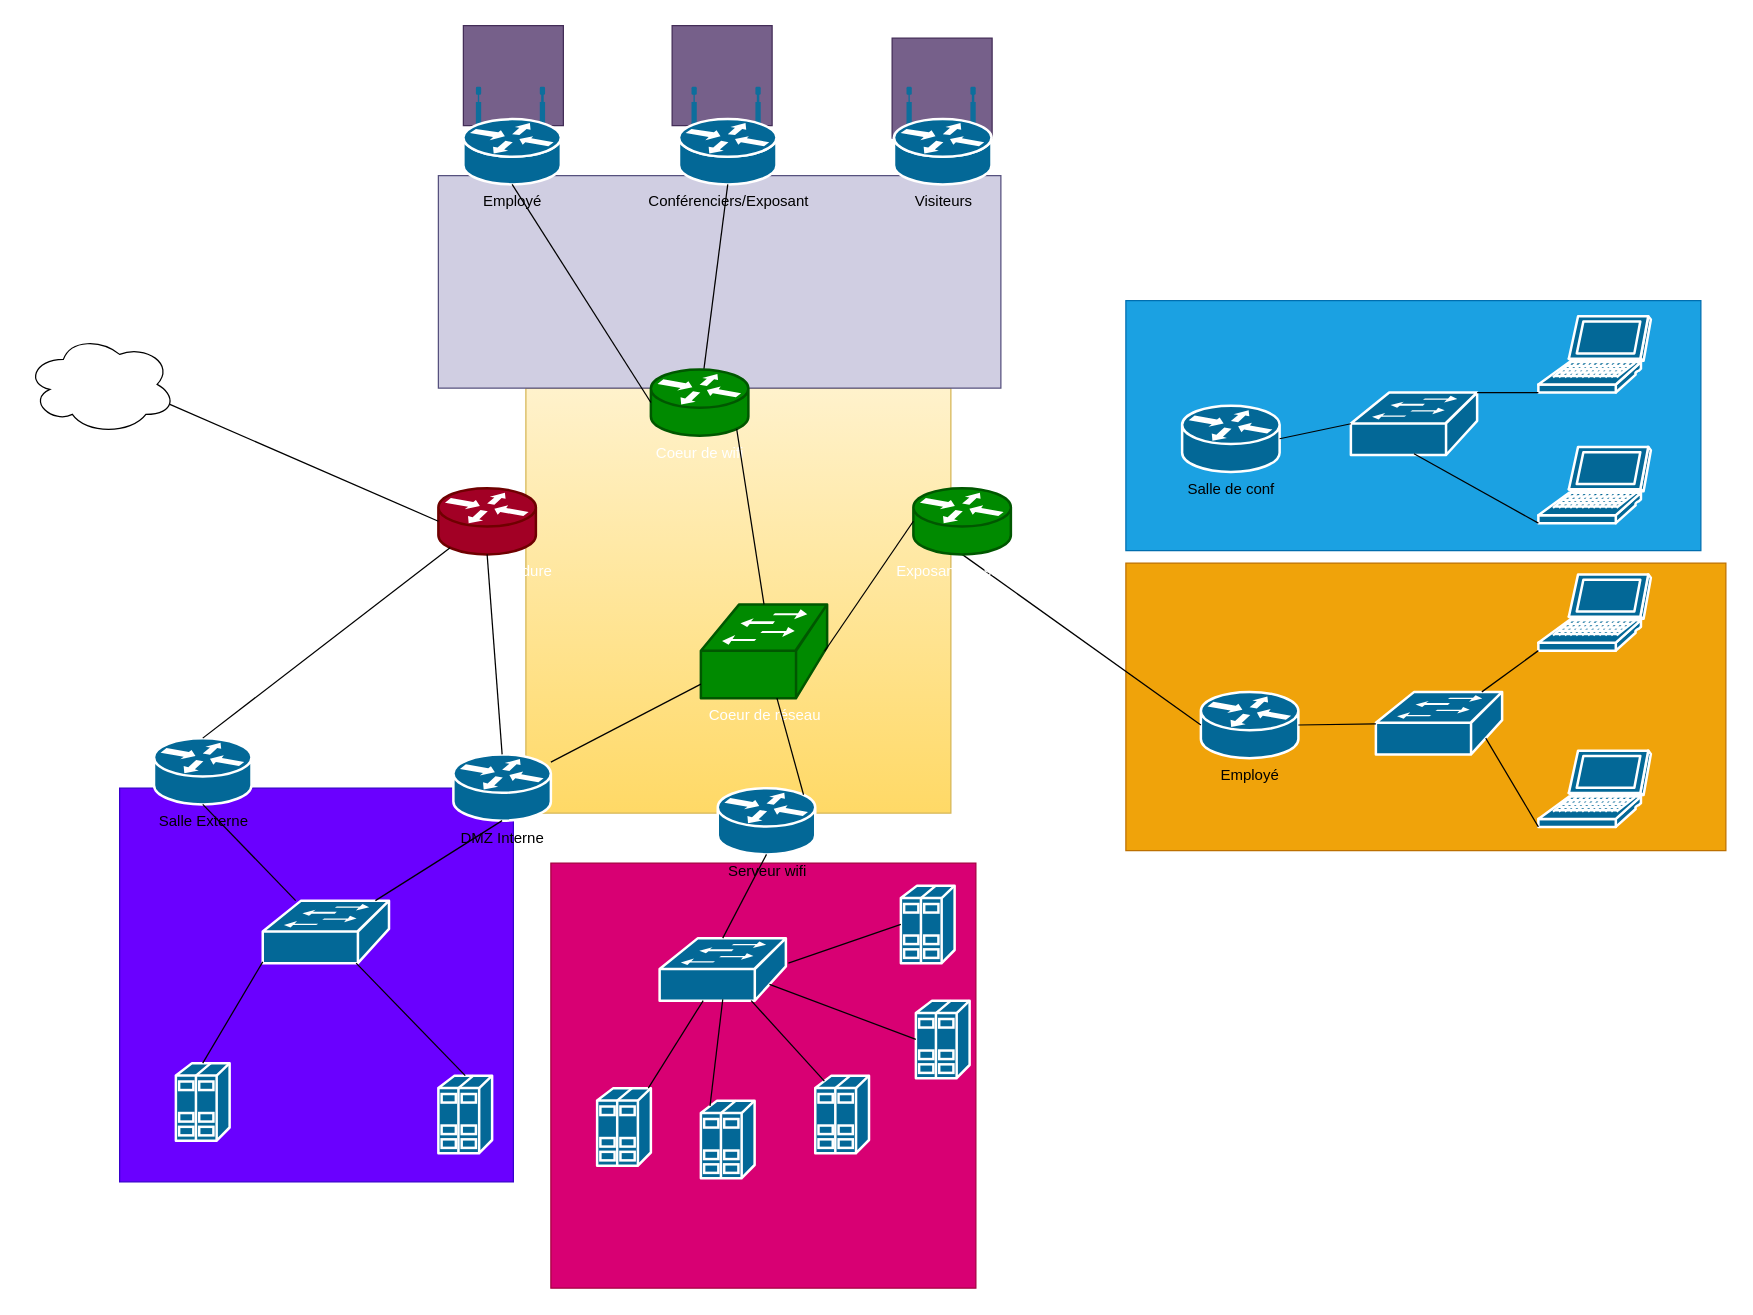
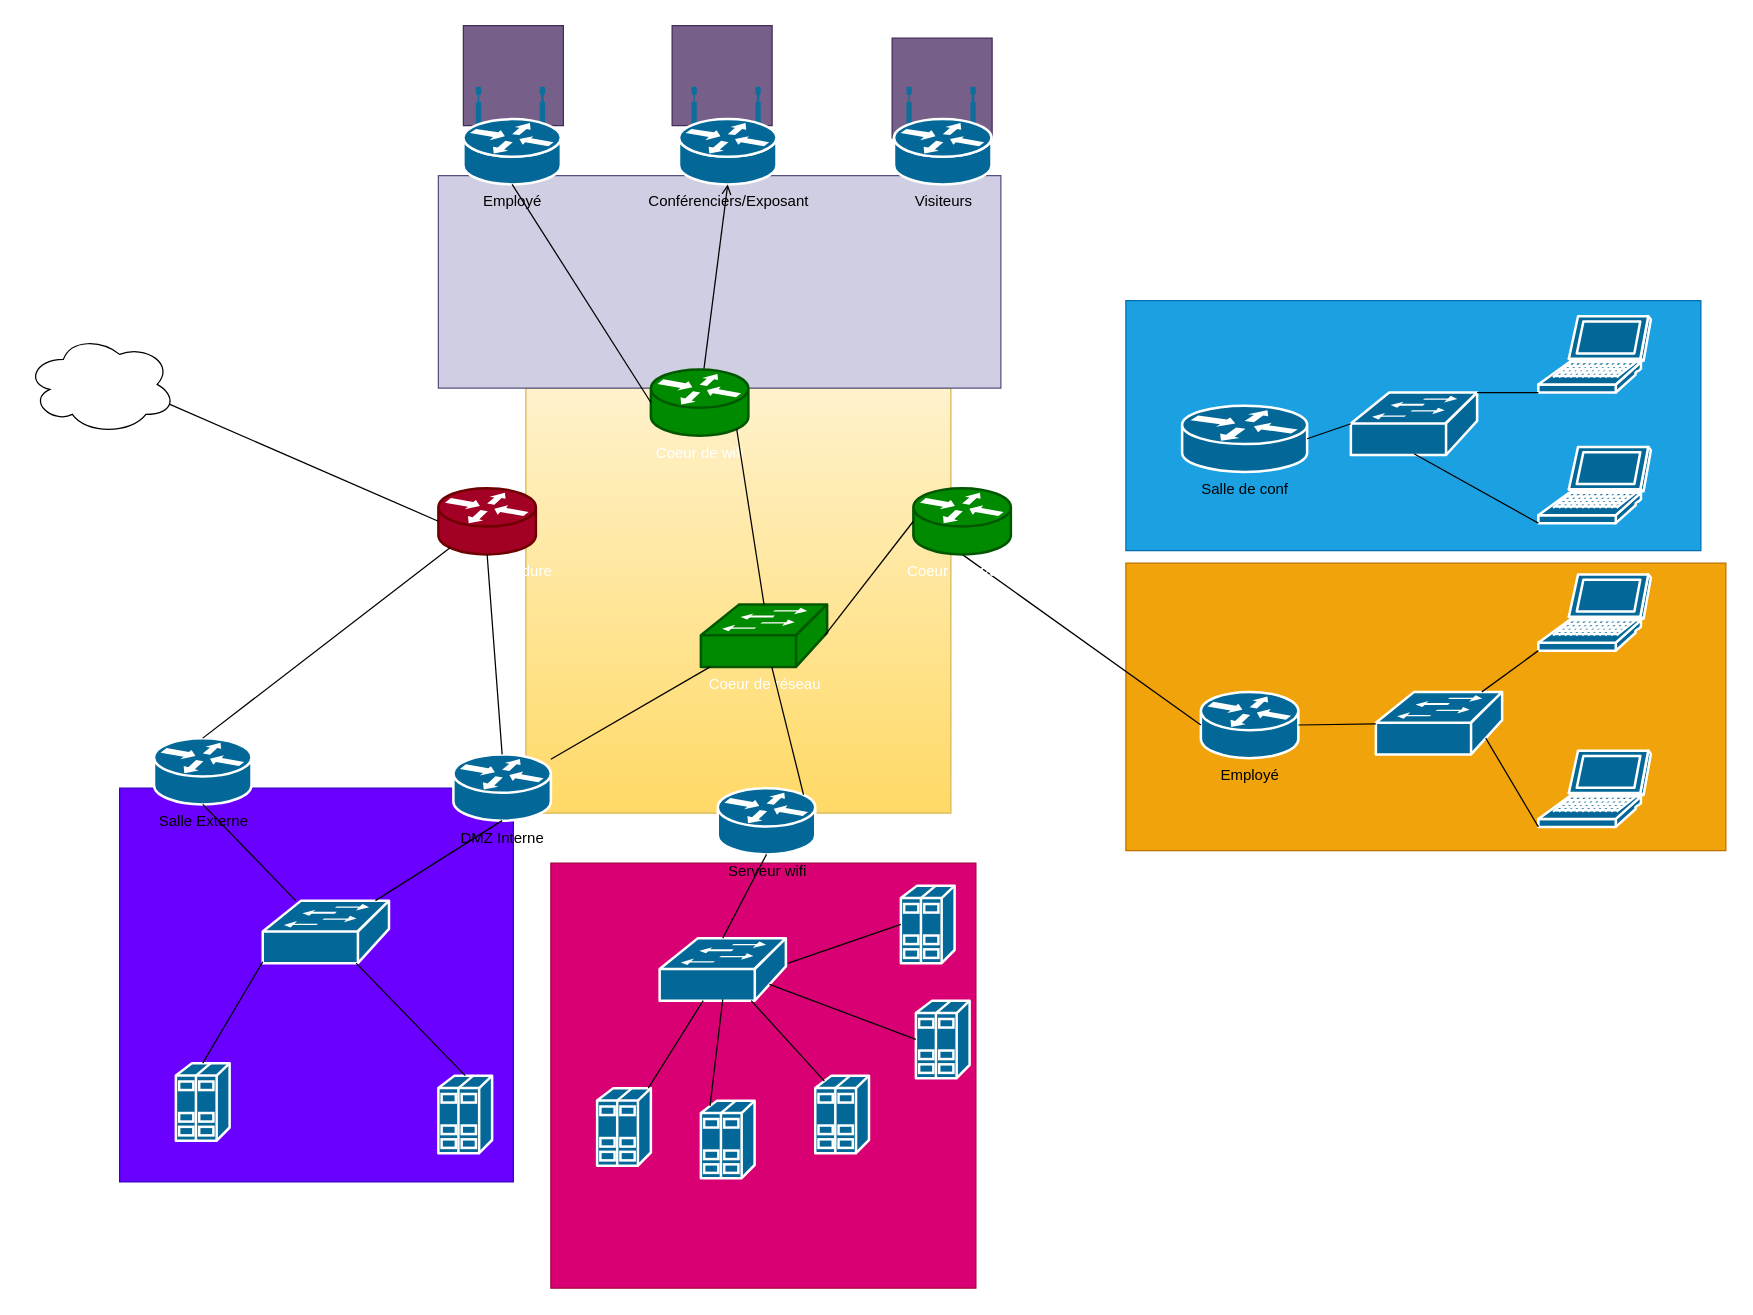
edge "Conférenciers/Exposant" -- "Coeur de wifi": arrowhead none -> open
node "Salle de conf": size 98x66 -> 125x66
node "Exposant de station": label "Exposant de station" -> "Coeur de station"
node "Coeur de réseau": size 126x94 -> 126x63
